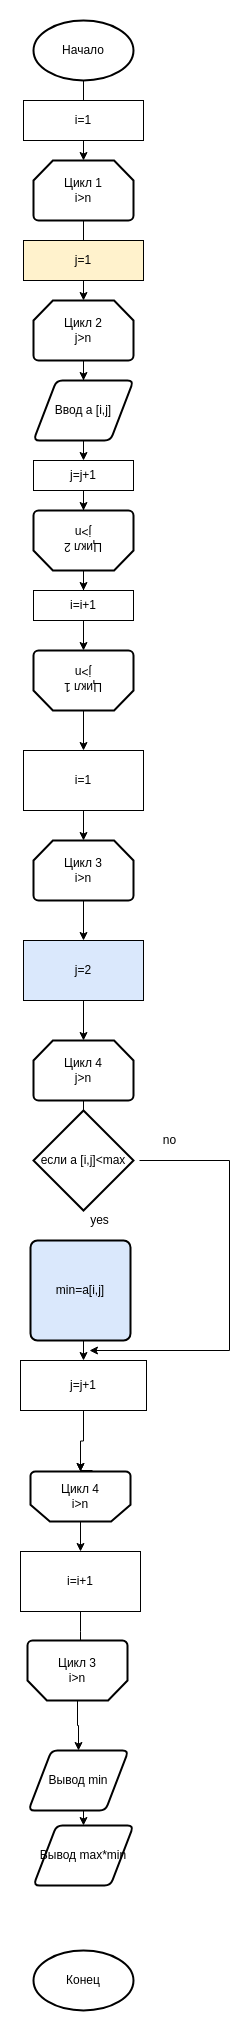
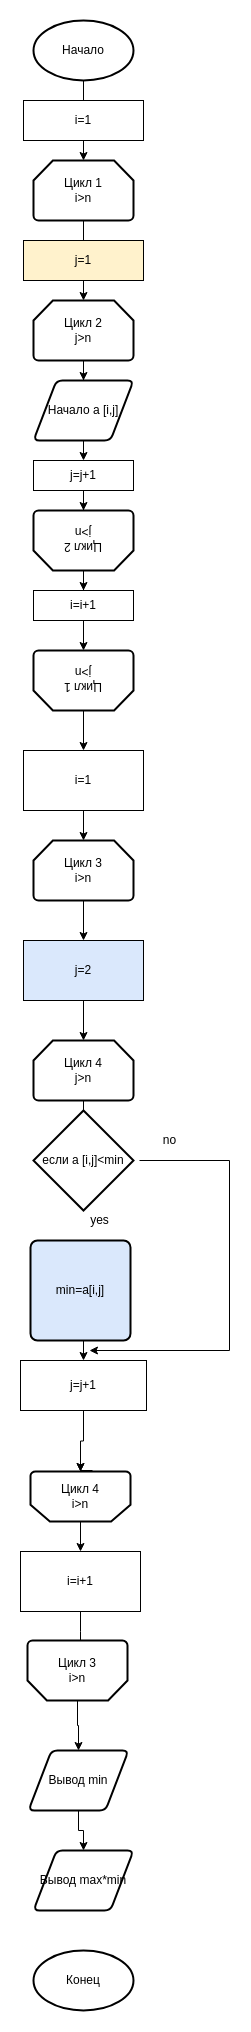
node "Ввод a [i,j]": label "Ввод a [i,j]" -> "Начало a [i,j]"
node "если a [i,j]<max": label "если a [i,j]<max" -> "если a [i,j]<min"
node "Вывод max*min": moved (84, 1856) -> (84, 1881)
